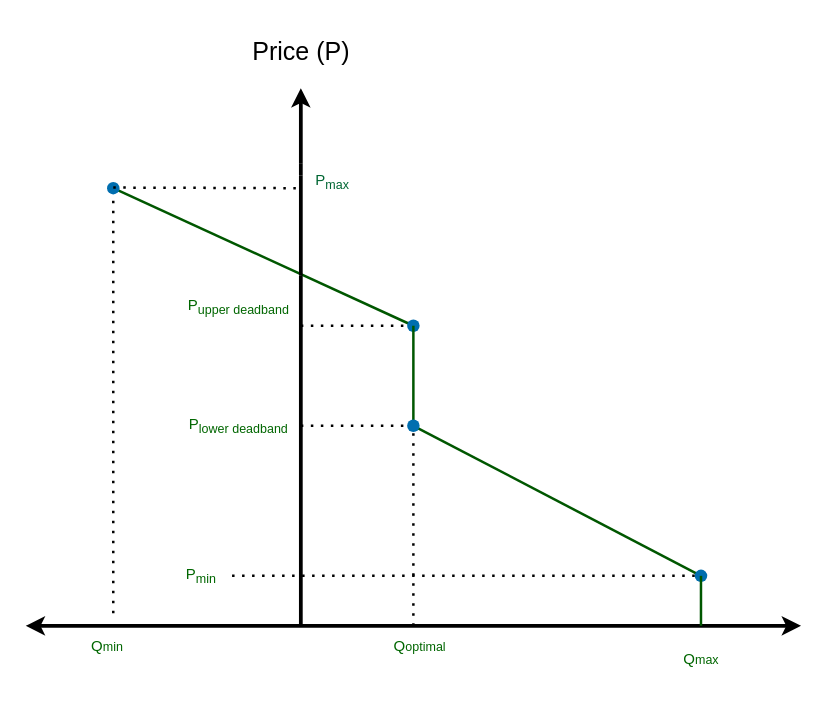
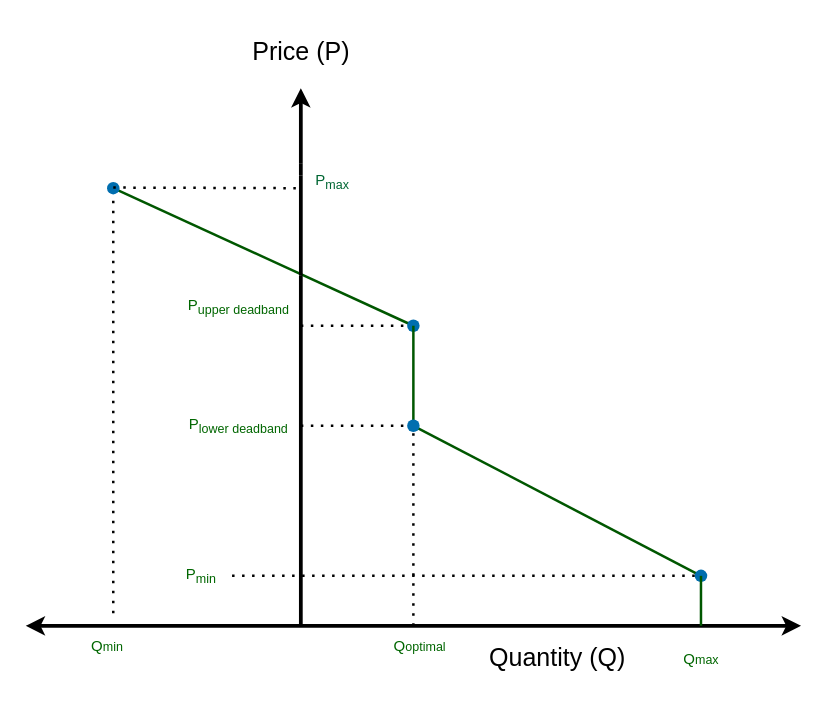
node "Quantity (Q)": added
